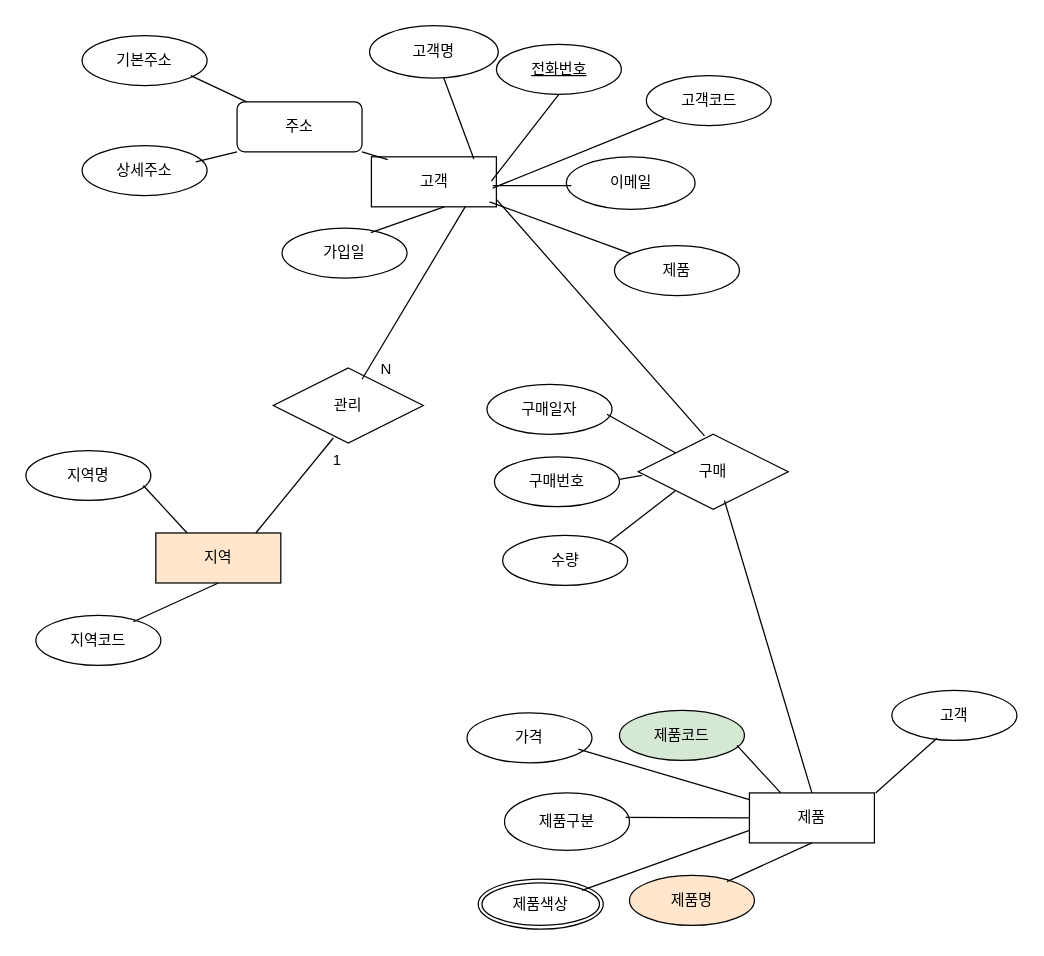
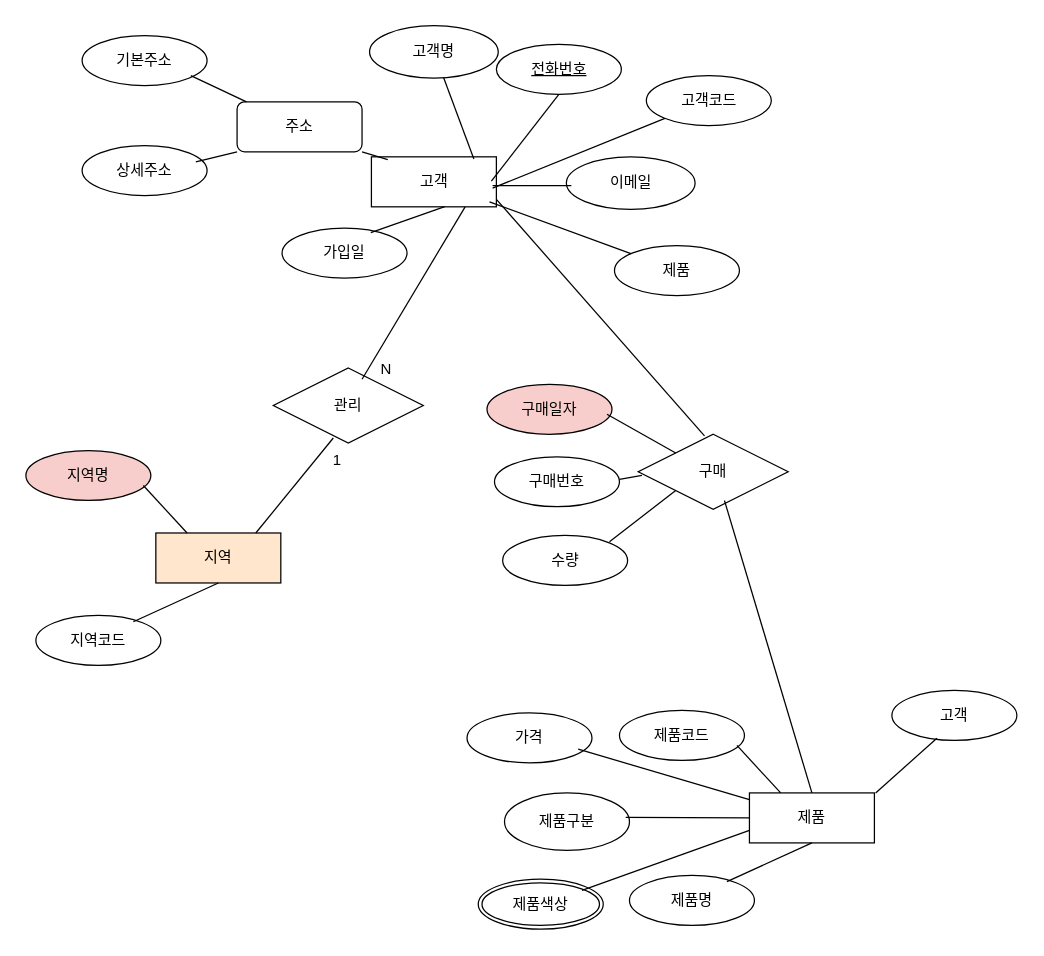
node "구매일자": fillcolor #ffffff -> #f8cecc
node "지역명": fillcolor #ffffff -> #f8cecc
node "제품코드": fillcolor #d5e8d4 -> #ffffff
node "제품명": fillcolor #ffe6cc -> #ffffff
